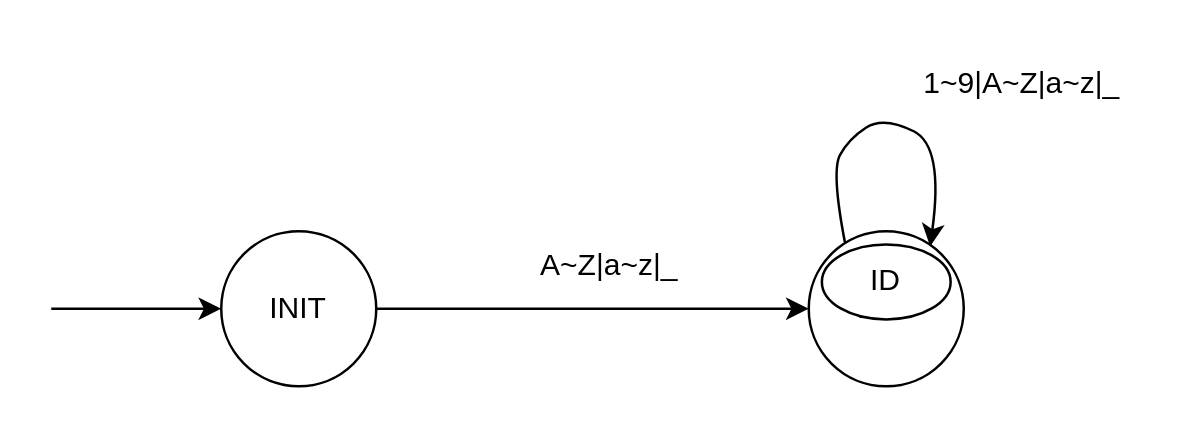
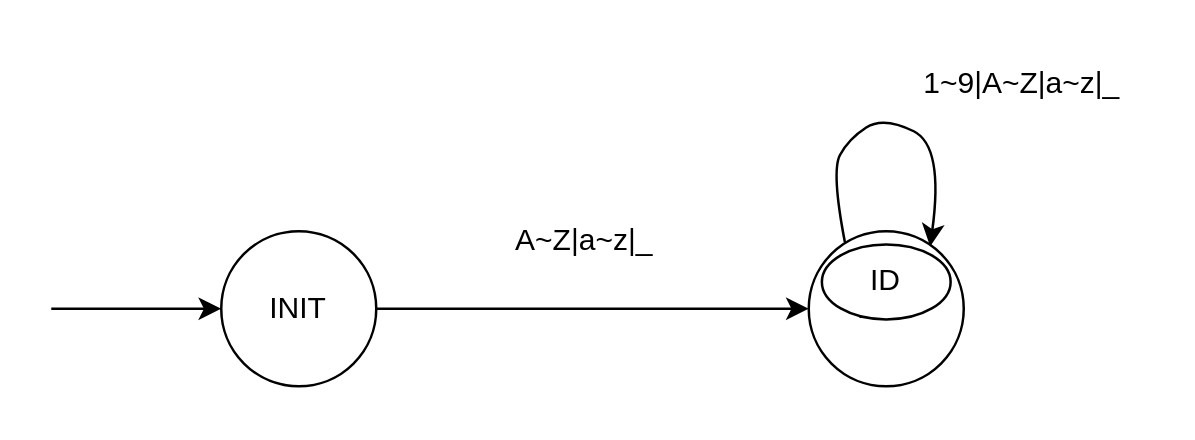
node "A~Z|a~z|_": moved (608, 266) -> (583, 241)
